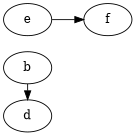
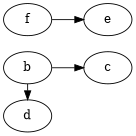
edge "e" -> "f": reversed
node "c": added
